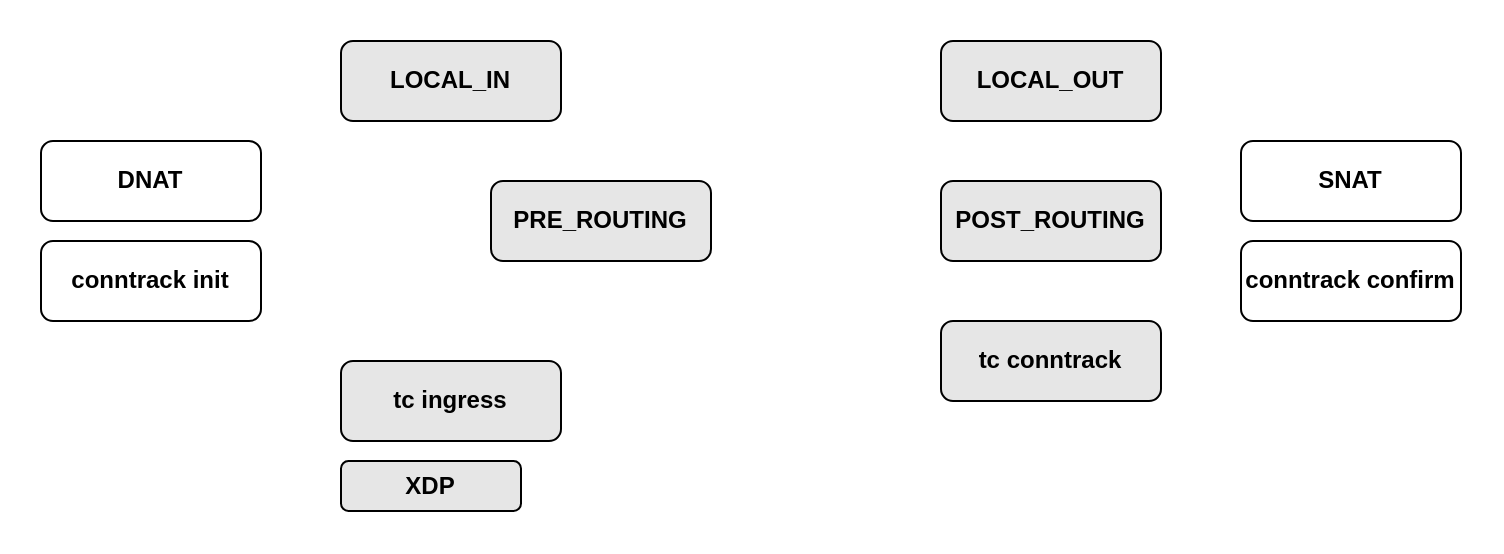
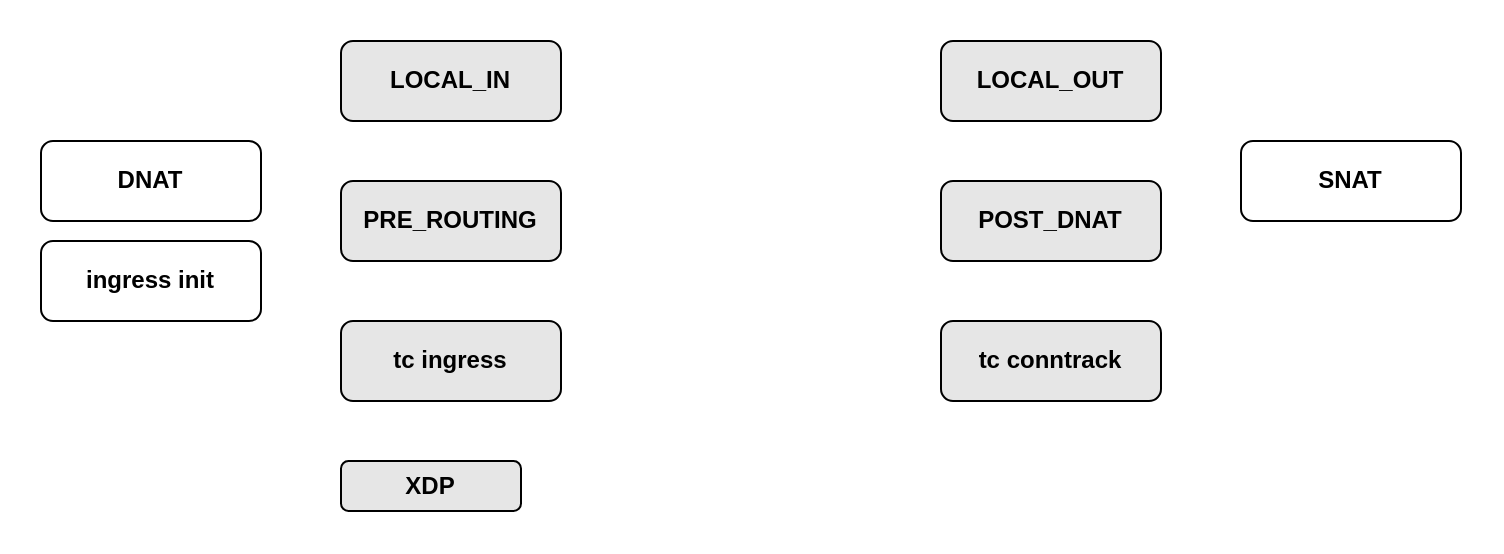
node "PRE_ROUTING": moved (601, 221) -> (451, 221)
node "POST_ROUTING": label "POST_ROUTING" -> "POST_DNAT"
node "conntrack init": label "conntrack init" -> "ingress init"
node "conntrack confirm": removed
node "tc ingress": moved (451, 401) -> (451, 361)
